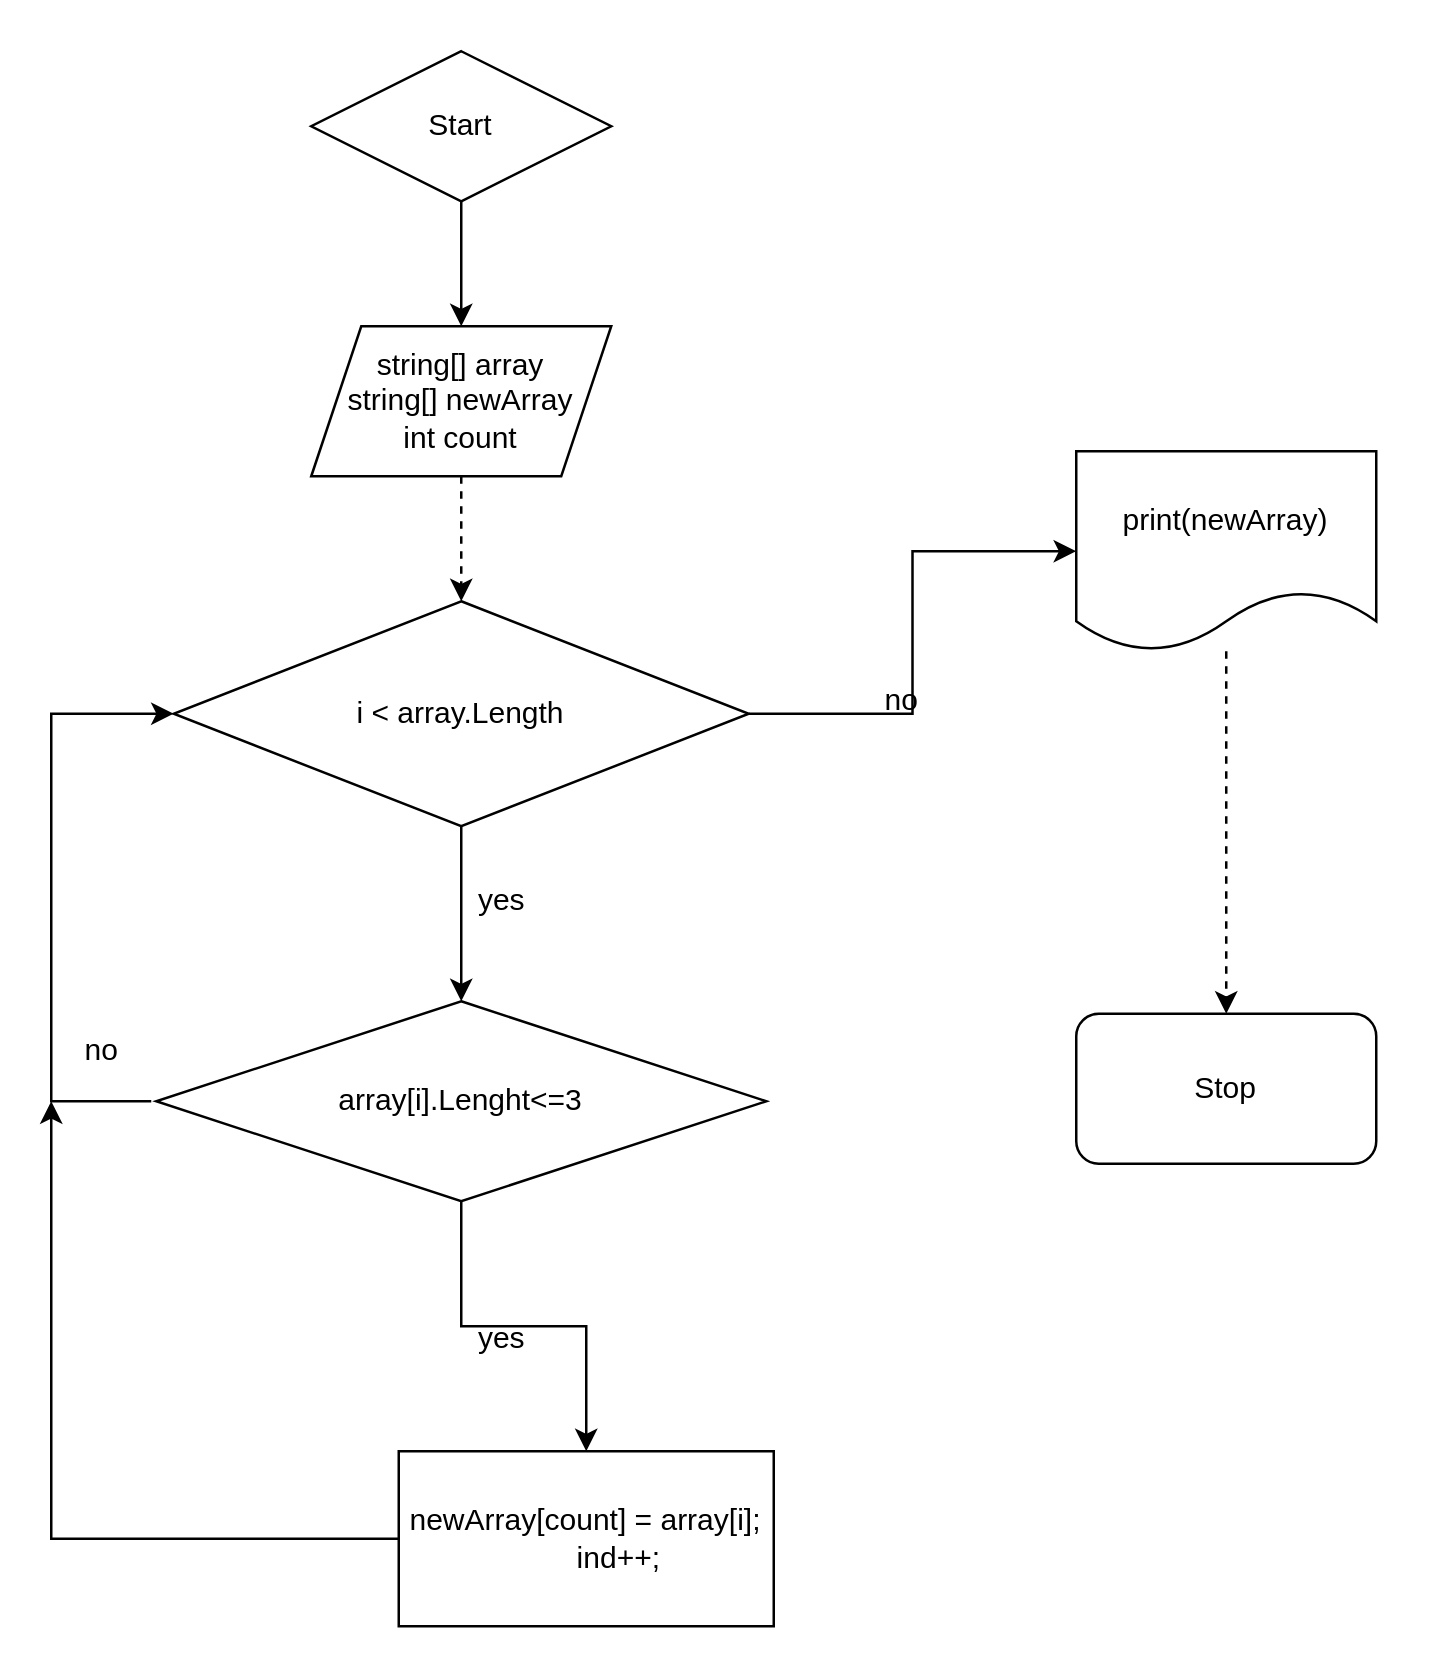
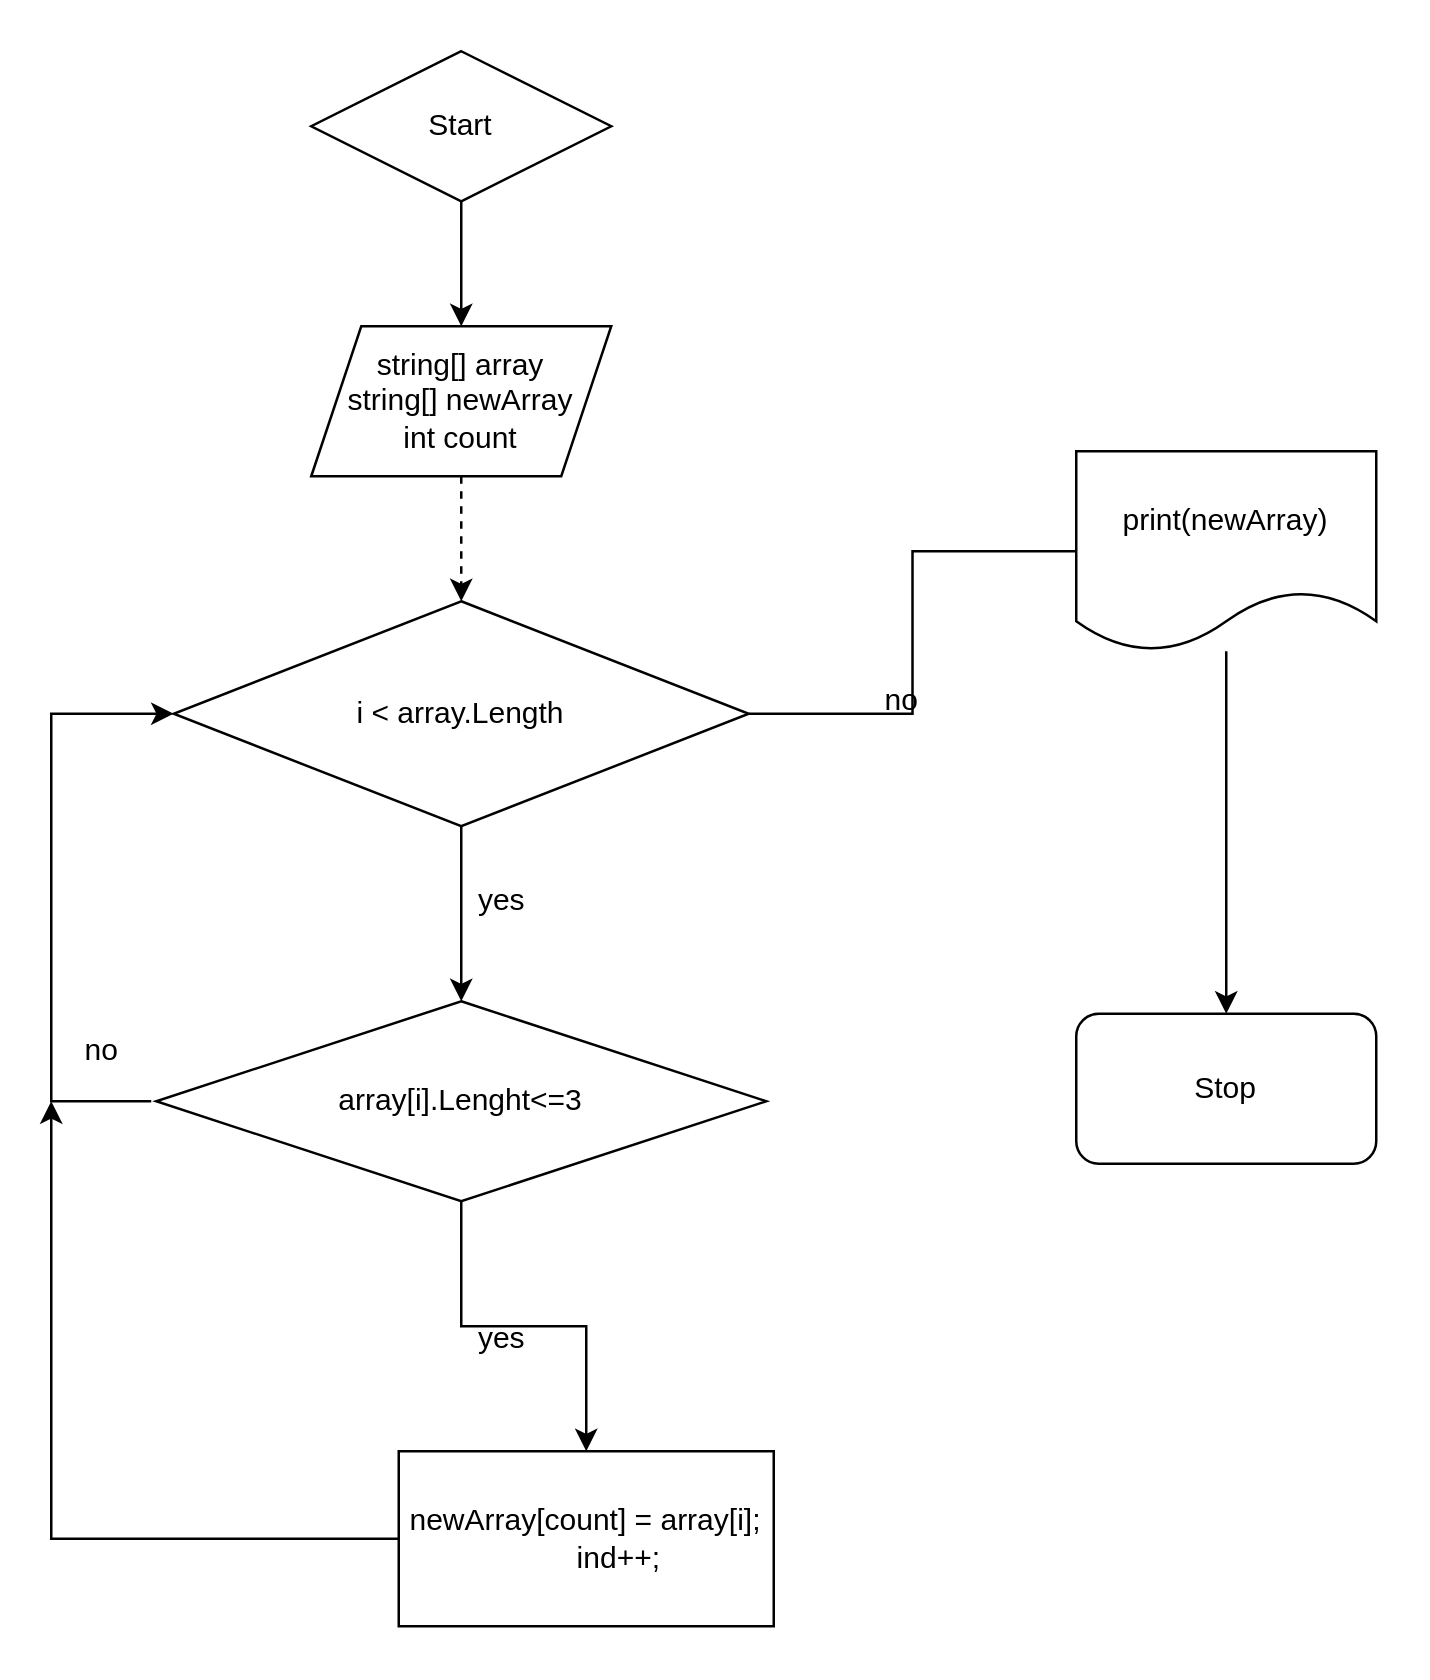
edge "i < array.Length" -> "print(newArray)": arrowhead classic -> none
edge "print(newArray)" -> "Stop": style dashed -> solid
